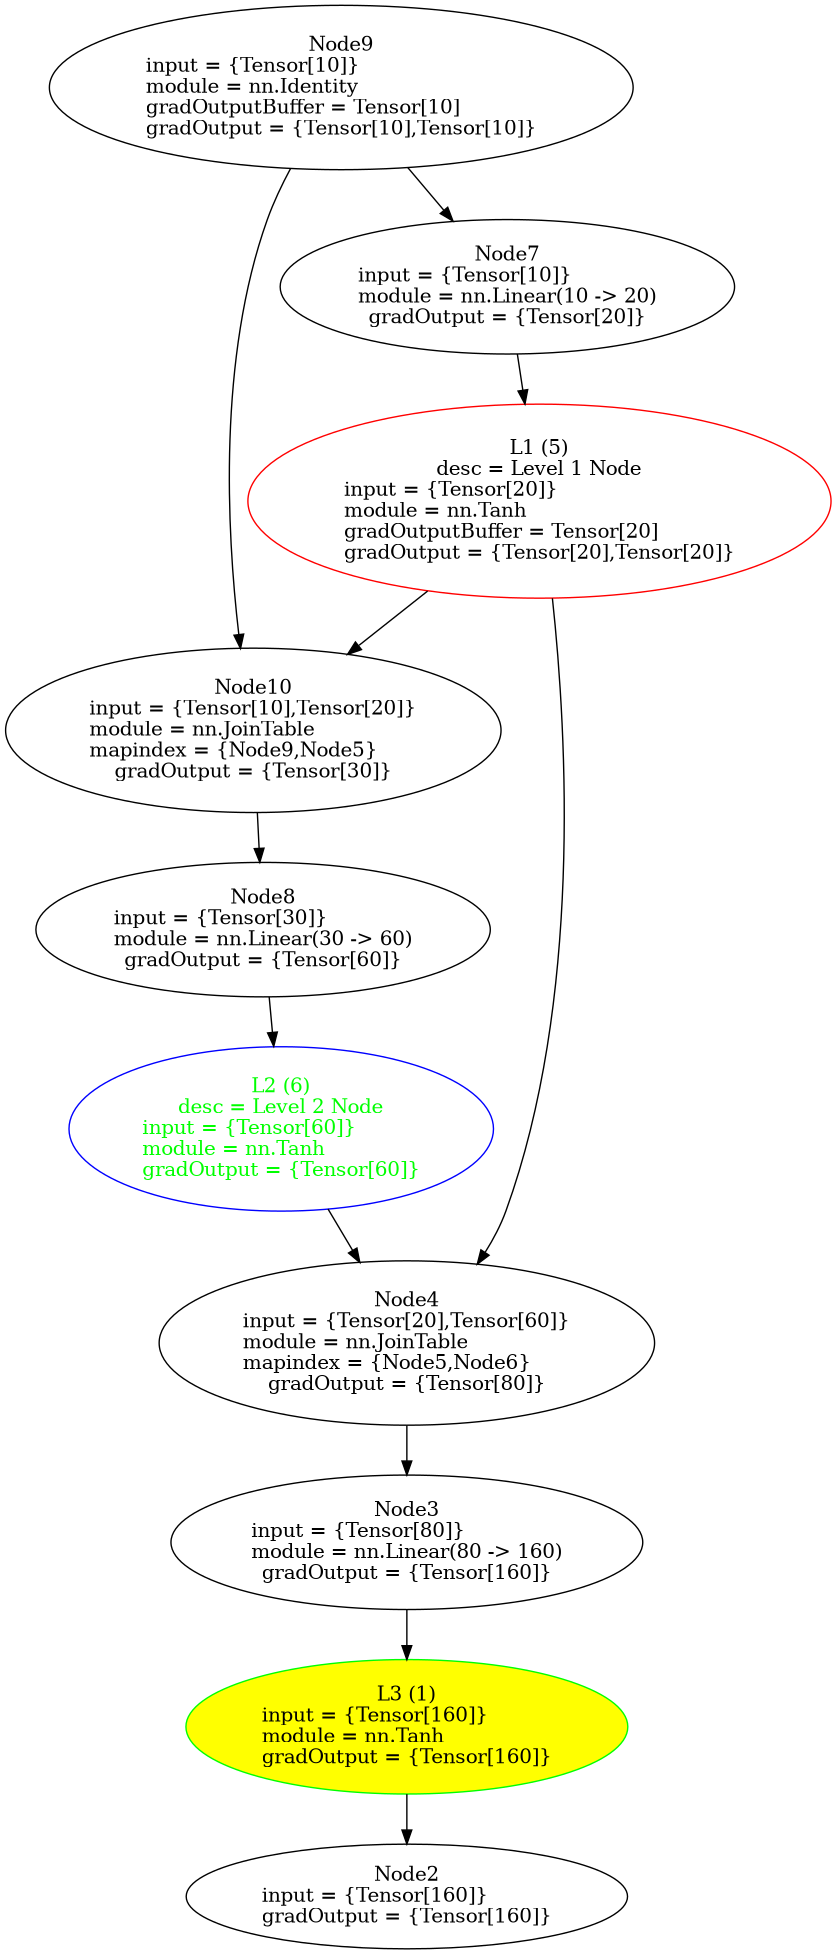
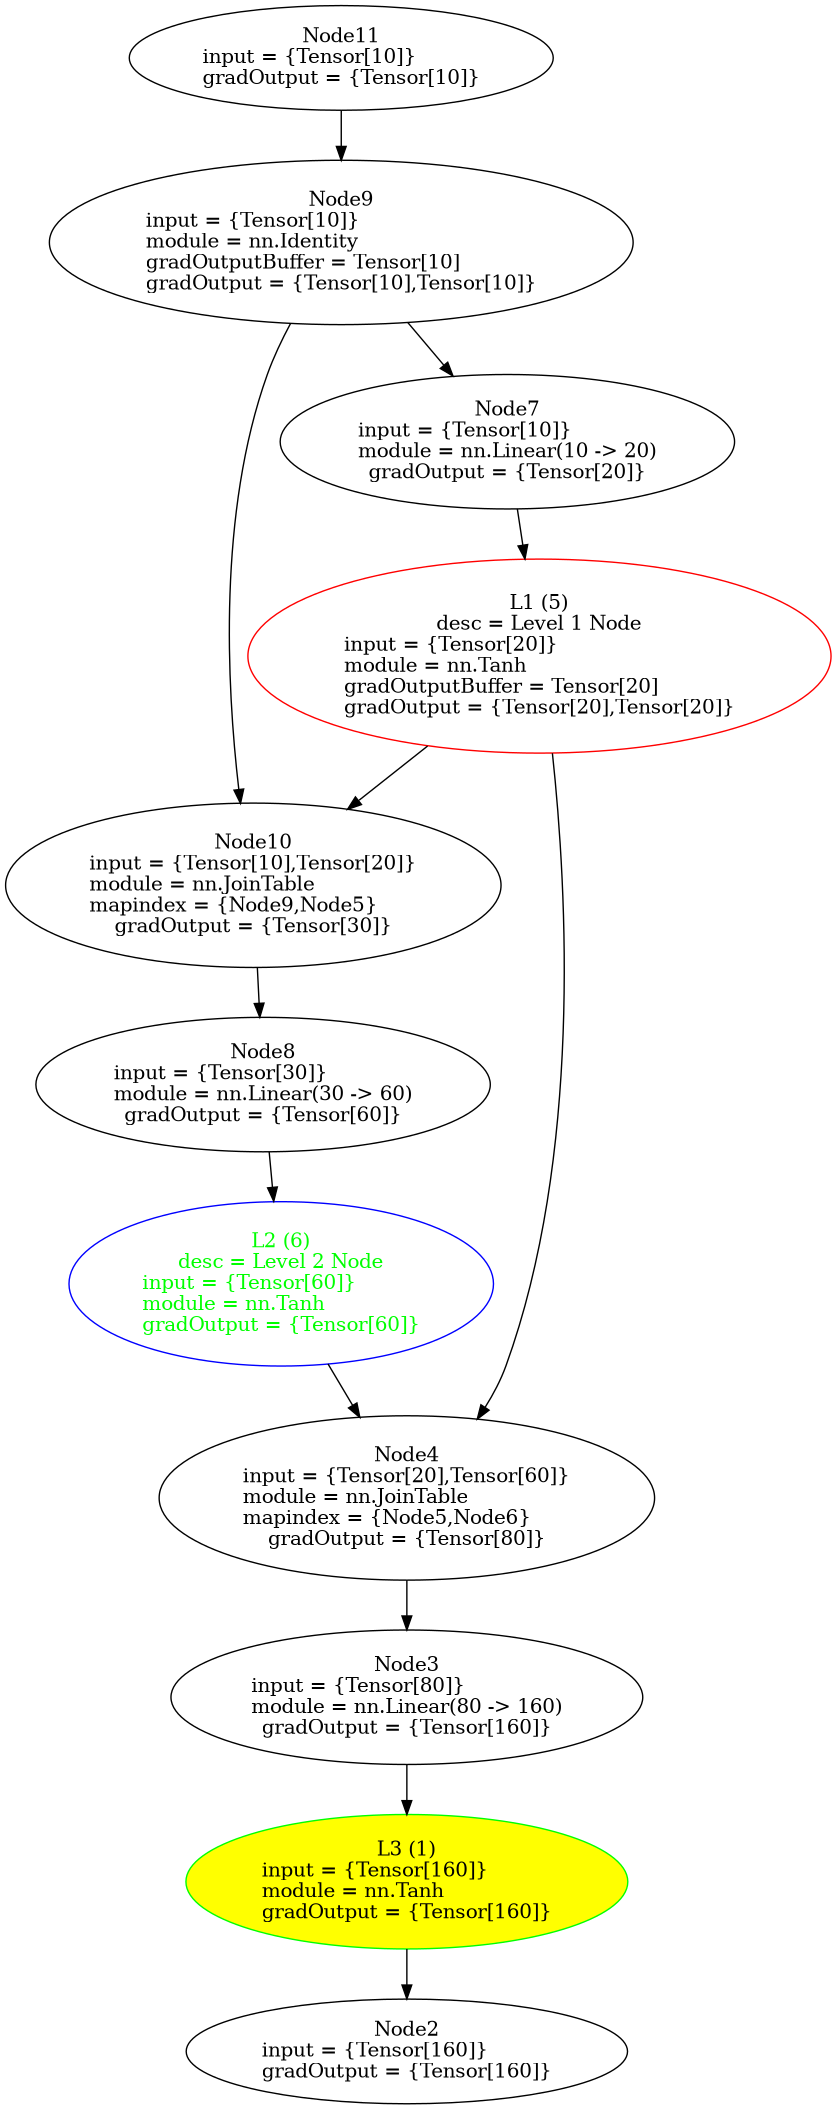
node "Node11 input = {Tensor[10]} gradOutput = {Tensor[10]}": added
